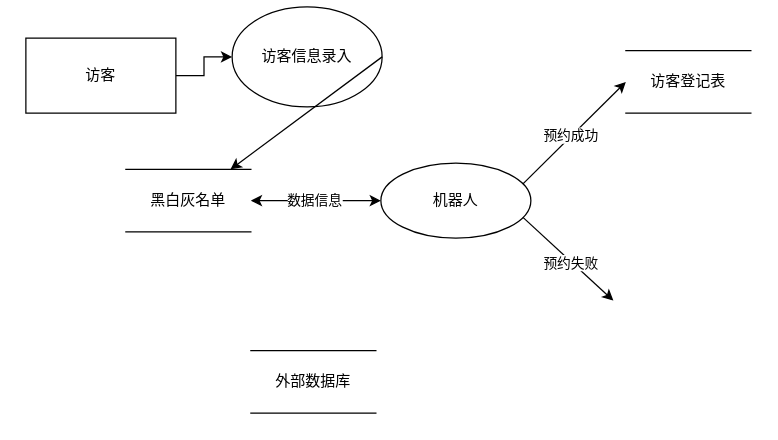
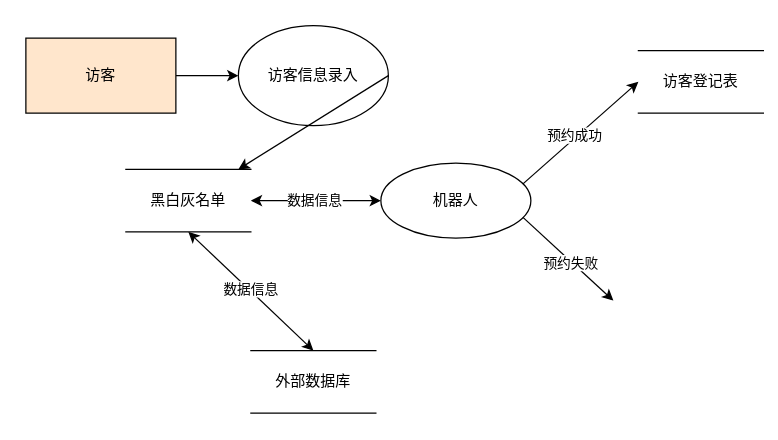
node "访客信息录入": moved (307, 57) -> (313, 76)
node "访客": fillcolor #ffffff -> #ffe6cc
node "访客登记表": moved (688, 82) -> (701, 82)
edge "黑白灰名单" -- "外部数据库": added, label "数据信息"
